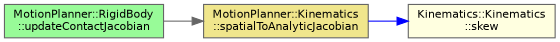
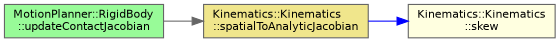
node "MotionPlanner::Kinematics ::spatialToAnalyticJacobian": label "MotionPlanner::Kinematics ::spatialToAnalyticJacobian" -> "Kinematics::Kinematics ::spatialToAnalyticJacobian"
